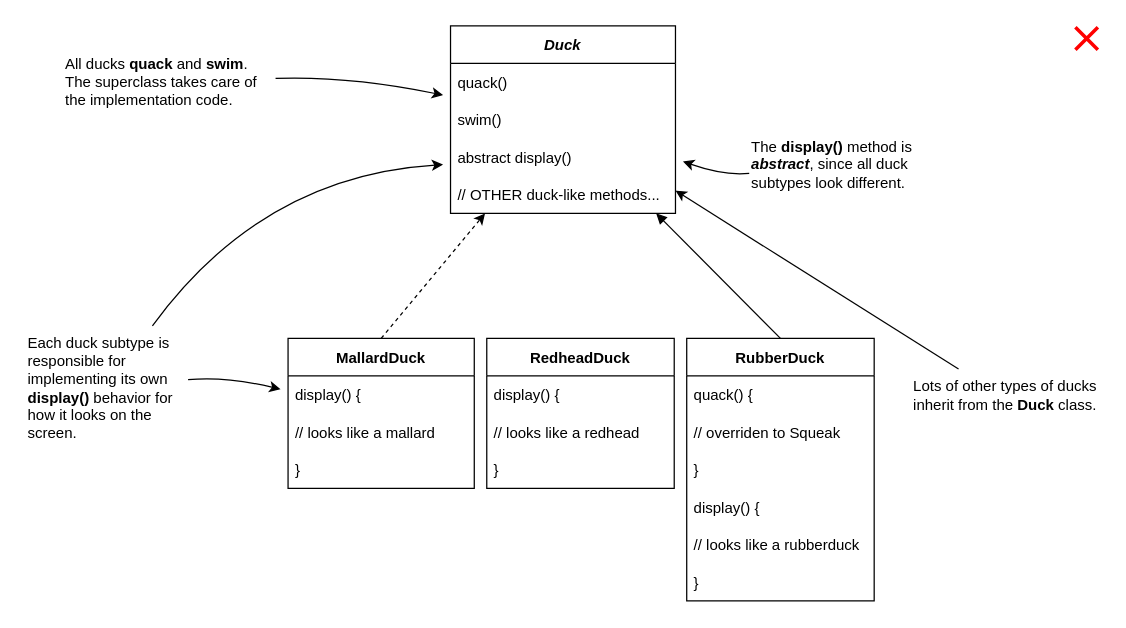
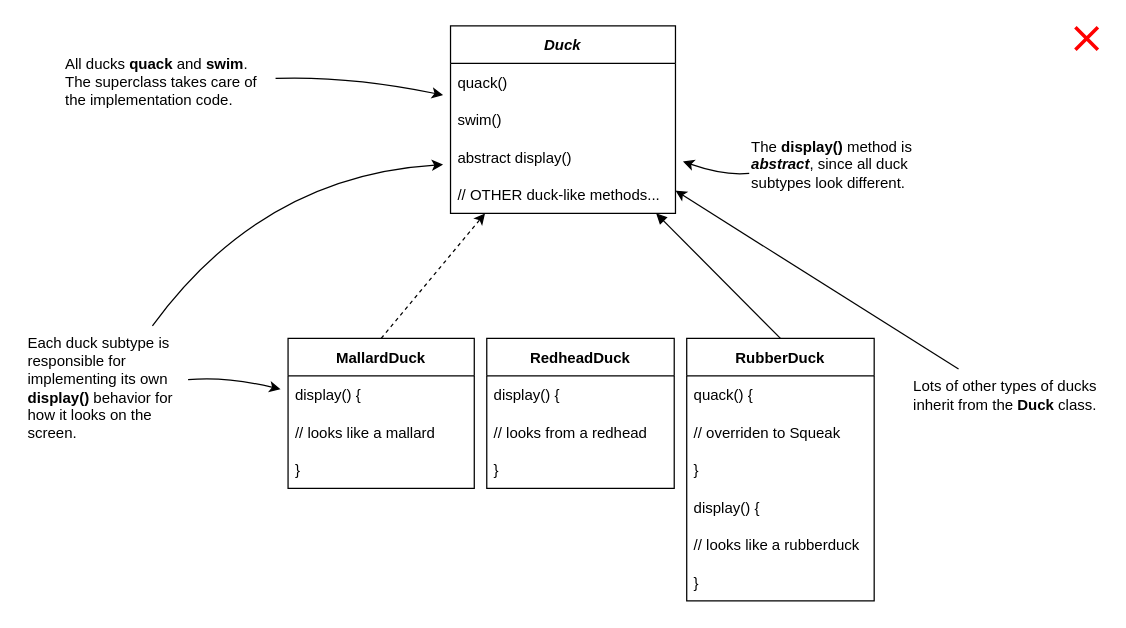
node "// looks like a redhead": label "// looks like a redhead" -> "// looks from a redhead"
